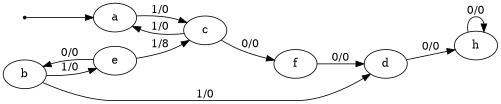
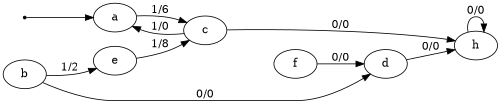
edge "a" -> "c": label "1/0" -> "1/6"
edge "c" -> "f": now "c" -> "h"
edge "e" -> "b": removed, label "0/0"
edge "b" -> "e": label "1/0" -> "1/2"
edge "b" -> "d": label "1/0" -> "0/0"
